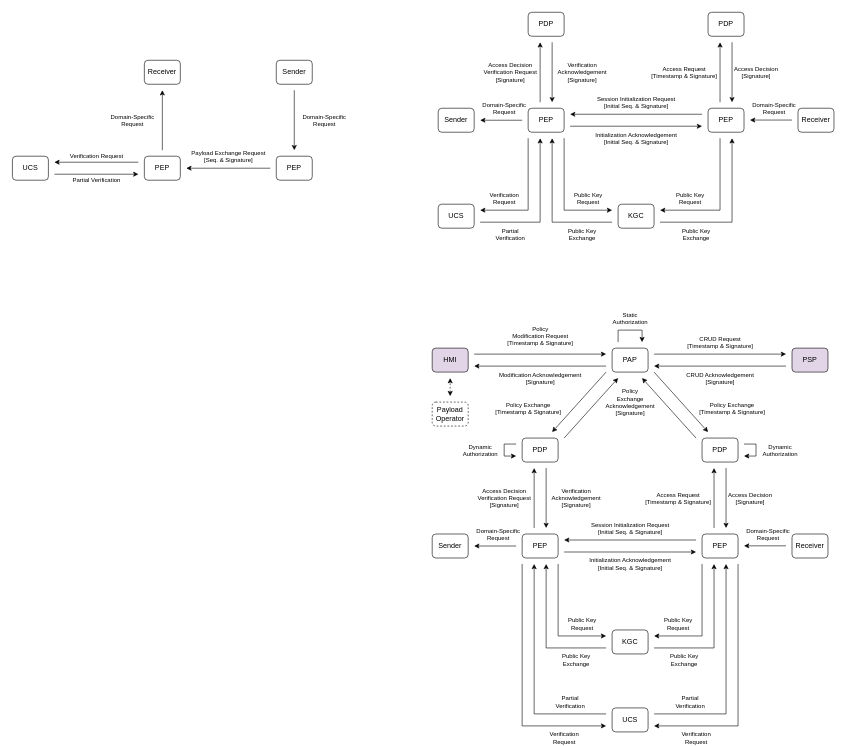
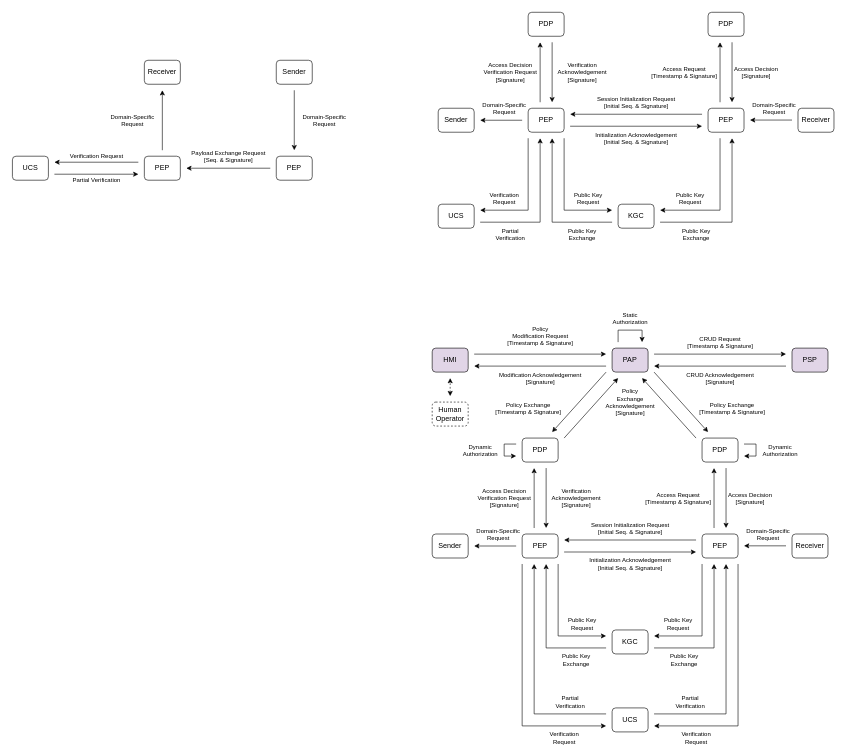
node "PAP": fillcolor #ffffff -> #e1d5e7
node "Payload Operator": label "Payload Operator" -> "Human Operator"
